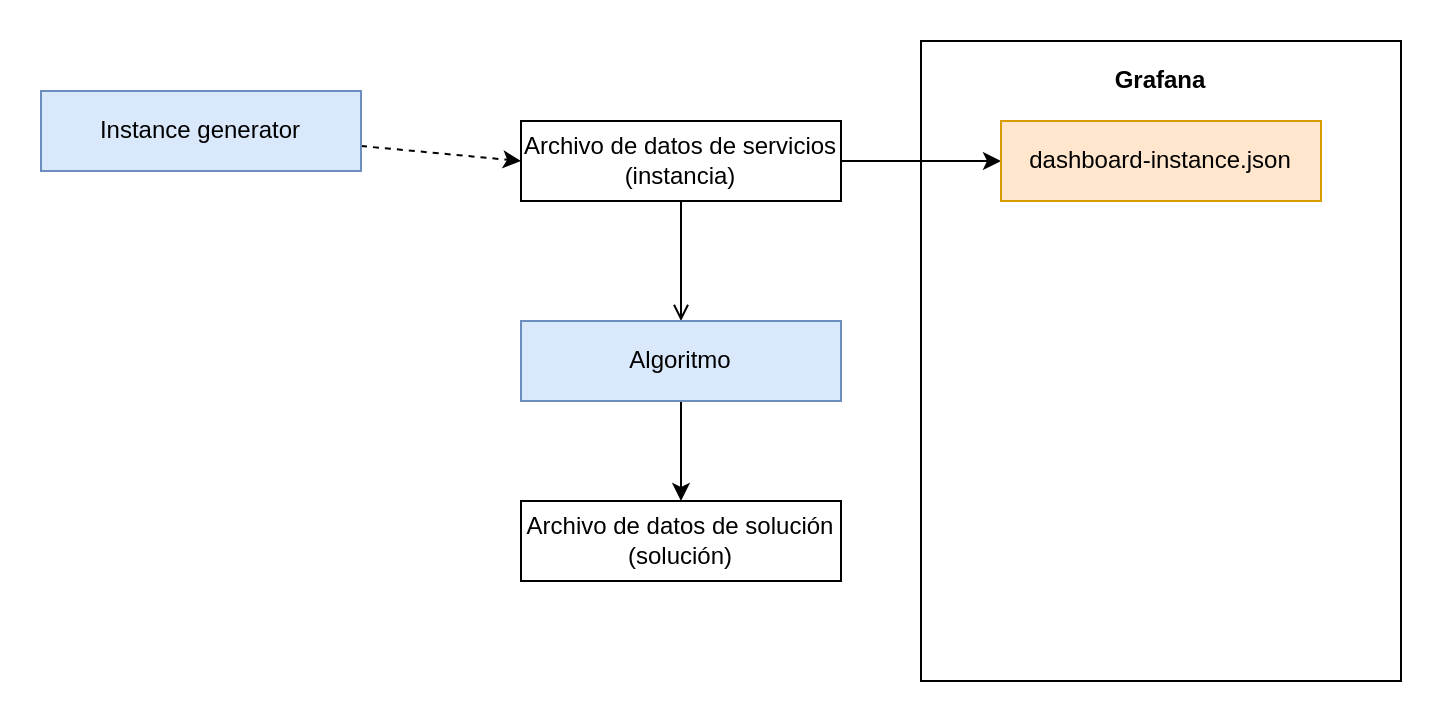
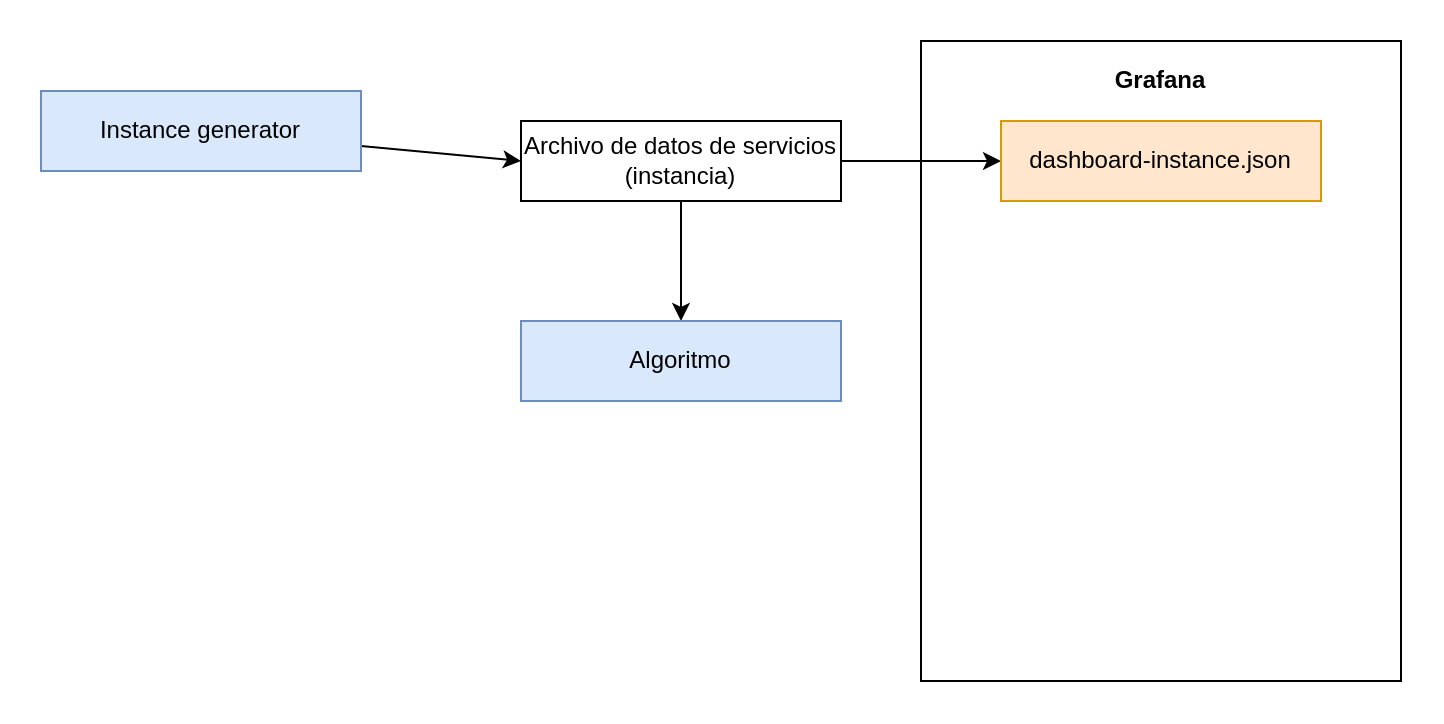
edge "Instance generator" -> "Archivo de datos de servicios (instancia)": style dashed -> solid
edge "Archivo de datos de servicios (instancia)" -> "Algoritmo": arrowhead open -> classic
edge "Algoritmo" -> "Archivo de datos de solución (solución)": removed
node "Archivo de datos de solución (solución)": removed
